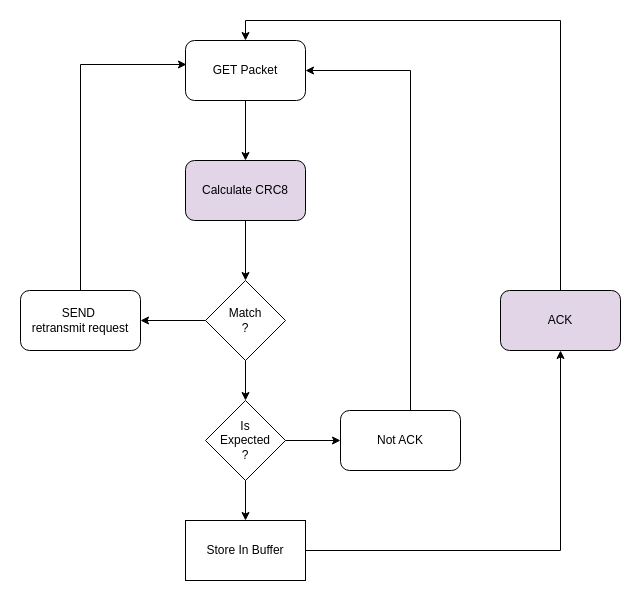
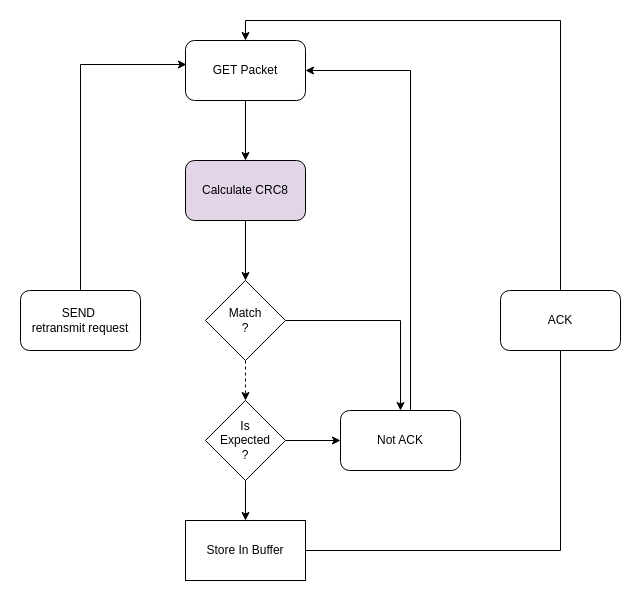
edge "Match ?" -> "SEND retransmit request": now "Match ?" -> "Not ACK"
node "ACK": fillcolor #e1d5e7 -> #ffffff
edge "Store In Buffer" -> "ACK": arrowhead classic -> none
edge "Match ?" -> "Is Expected ?": style solid -> dashed
